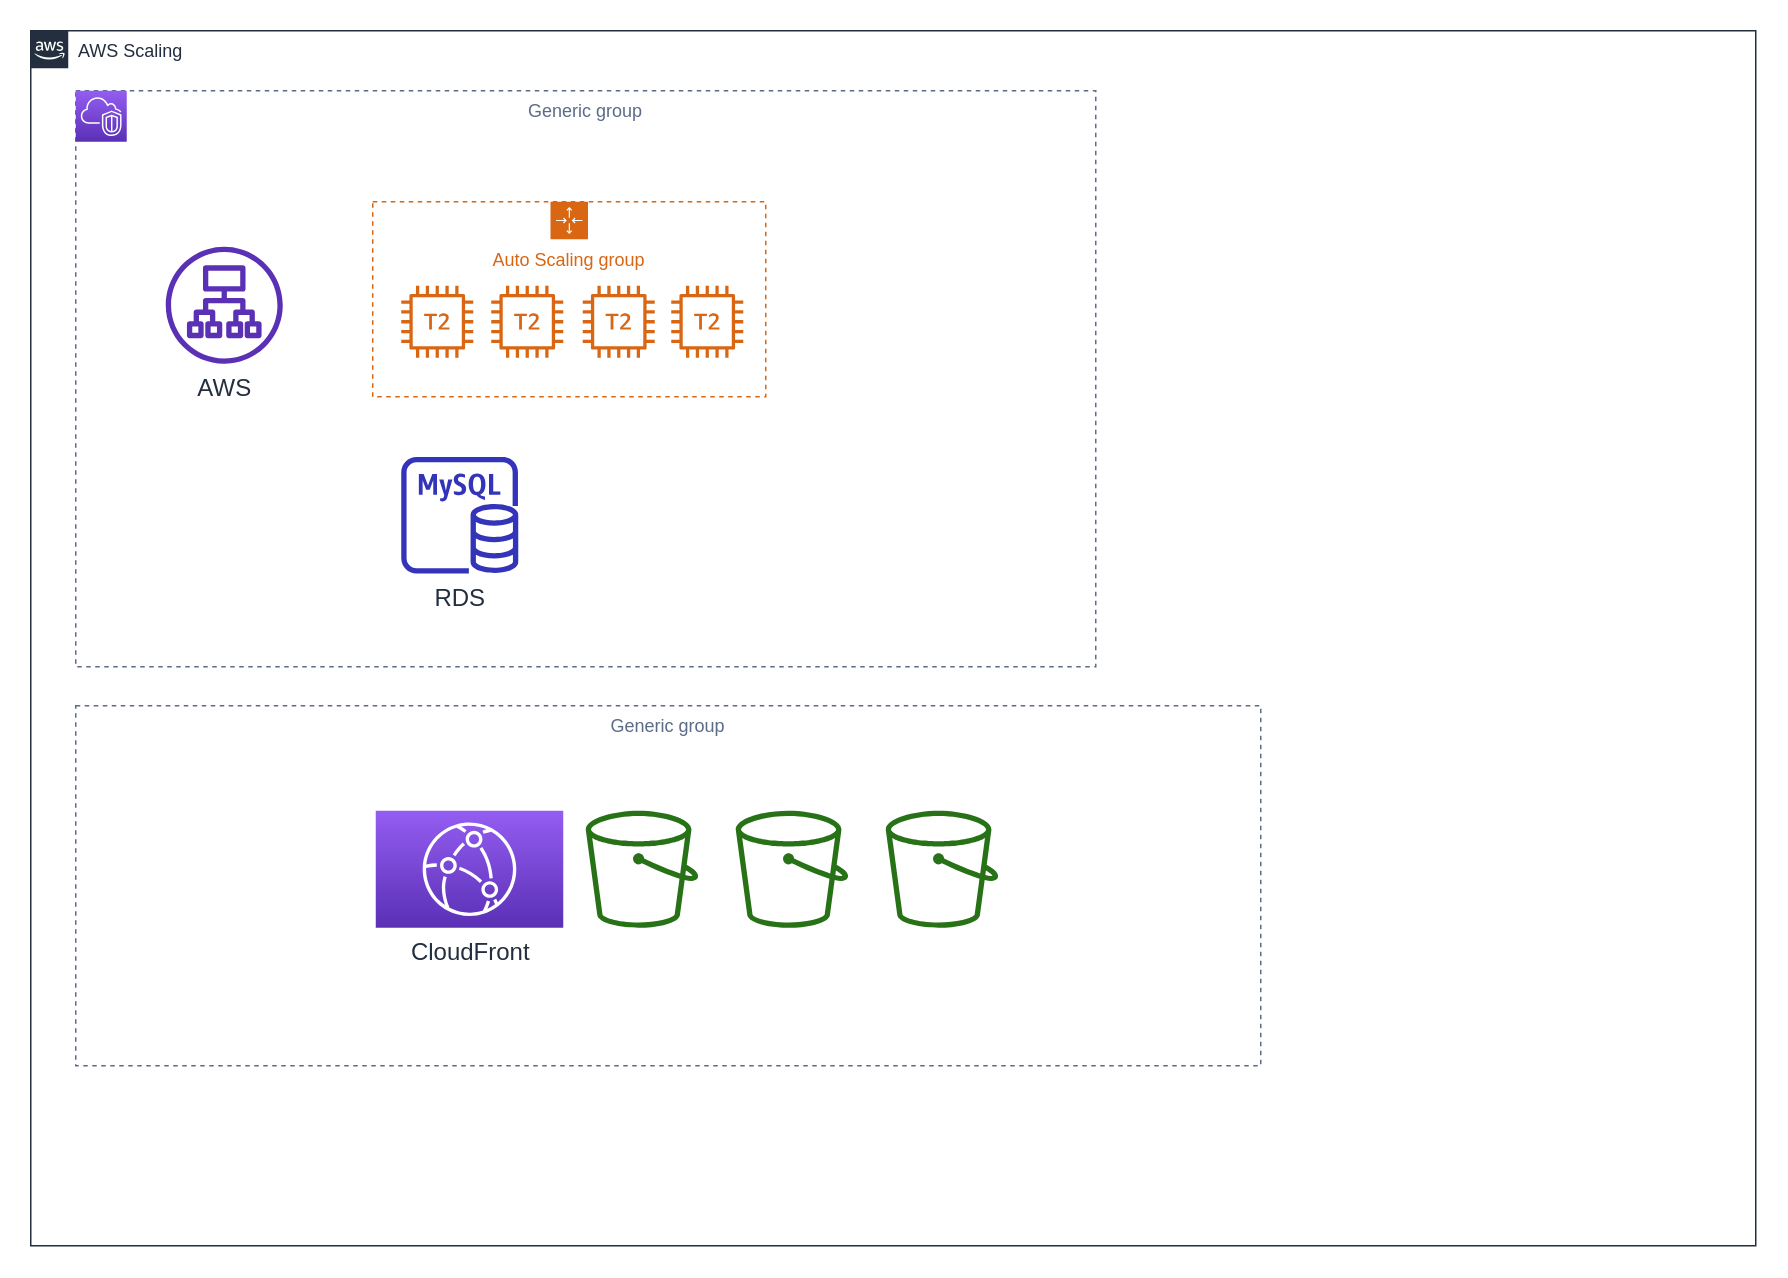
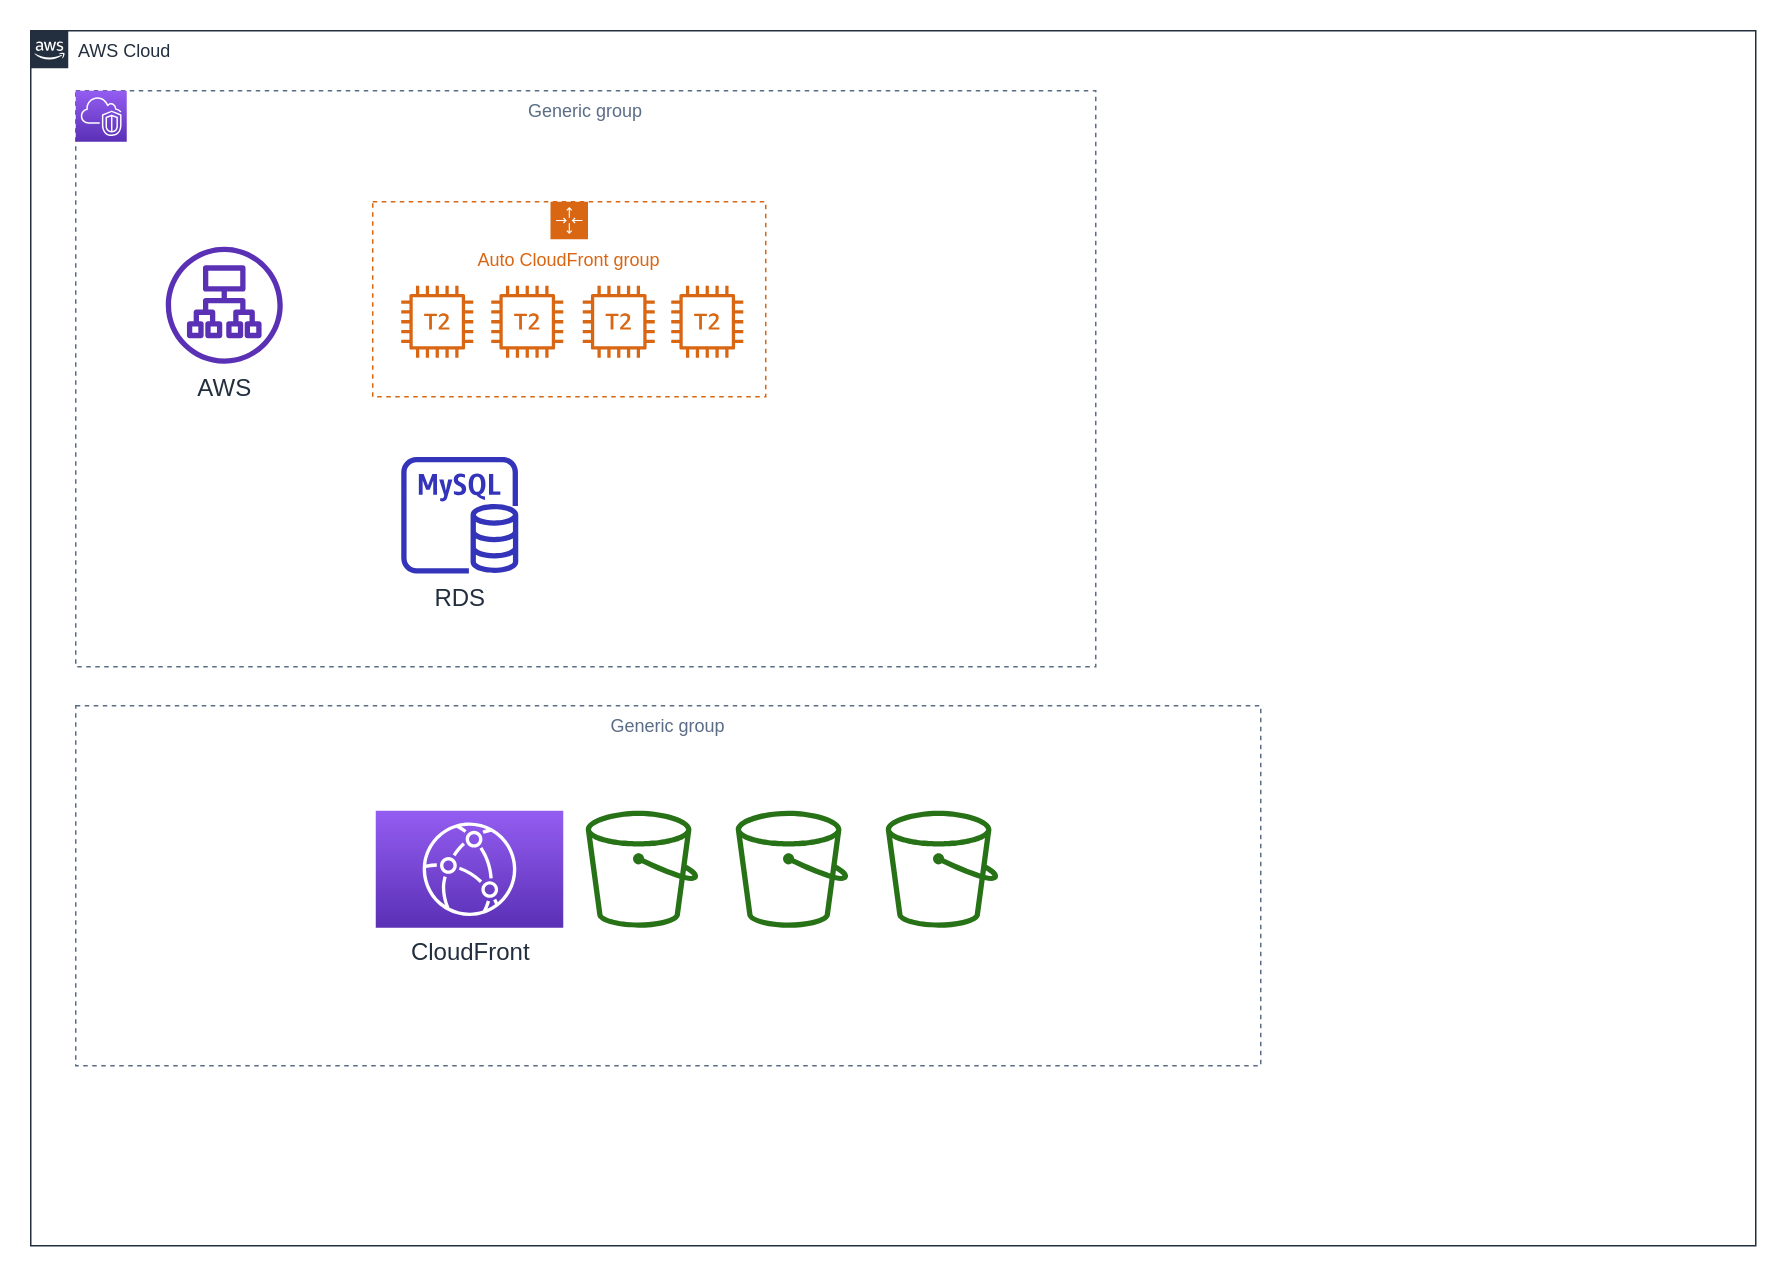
node "AWS Scaling": label "AWS Scaling" -> "AWS Cloud"
node "Auto Scaling group": label "Auto Scaling group" -> "Auto CloudFront group"
